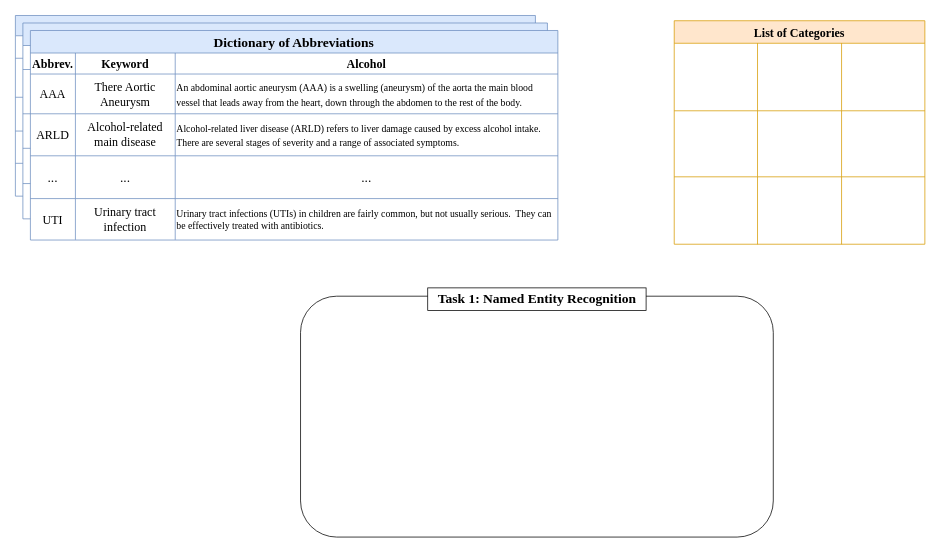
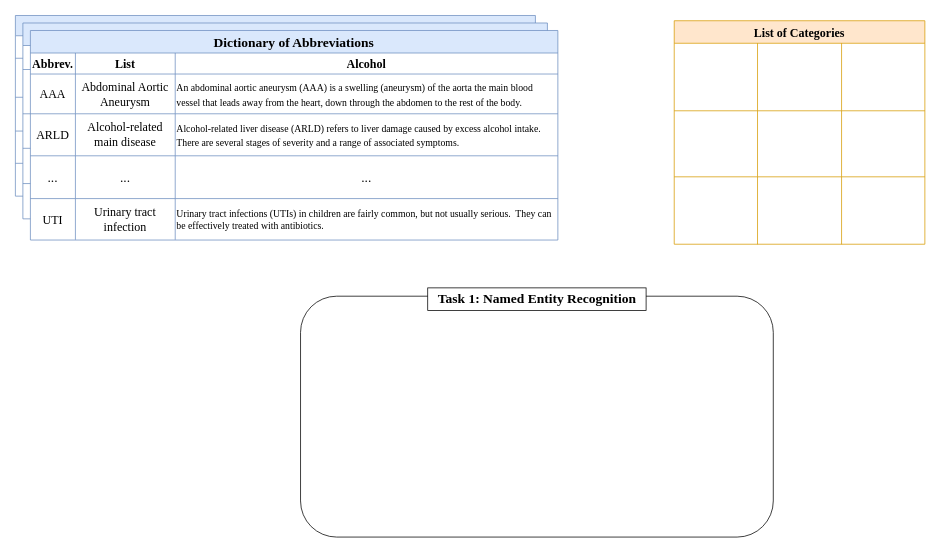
node "Keyword": label "Keyword" -> "List"
node "There Aortic Aneurysm": label "There Aortic Aneurysm" -> "Abdominal Aortic Aneurysm"
